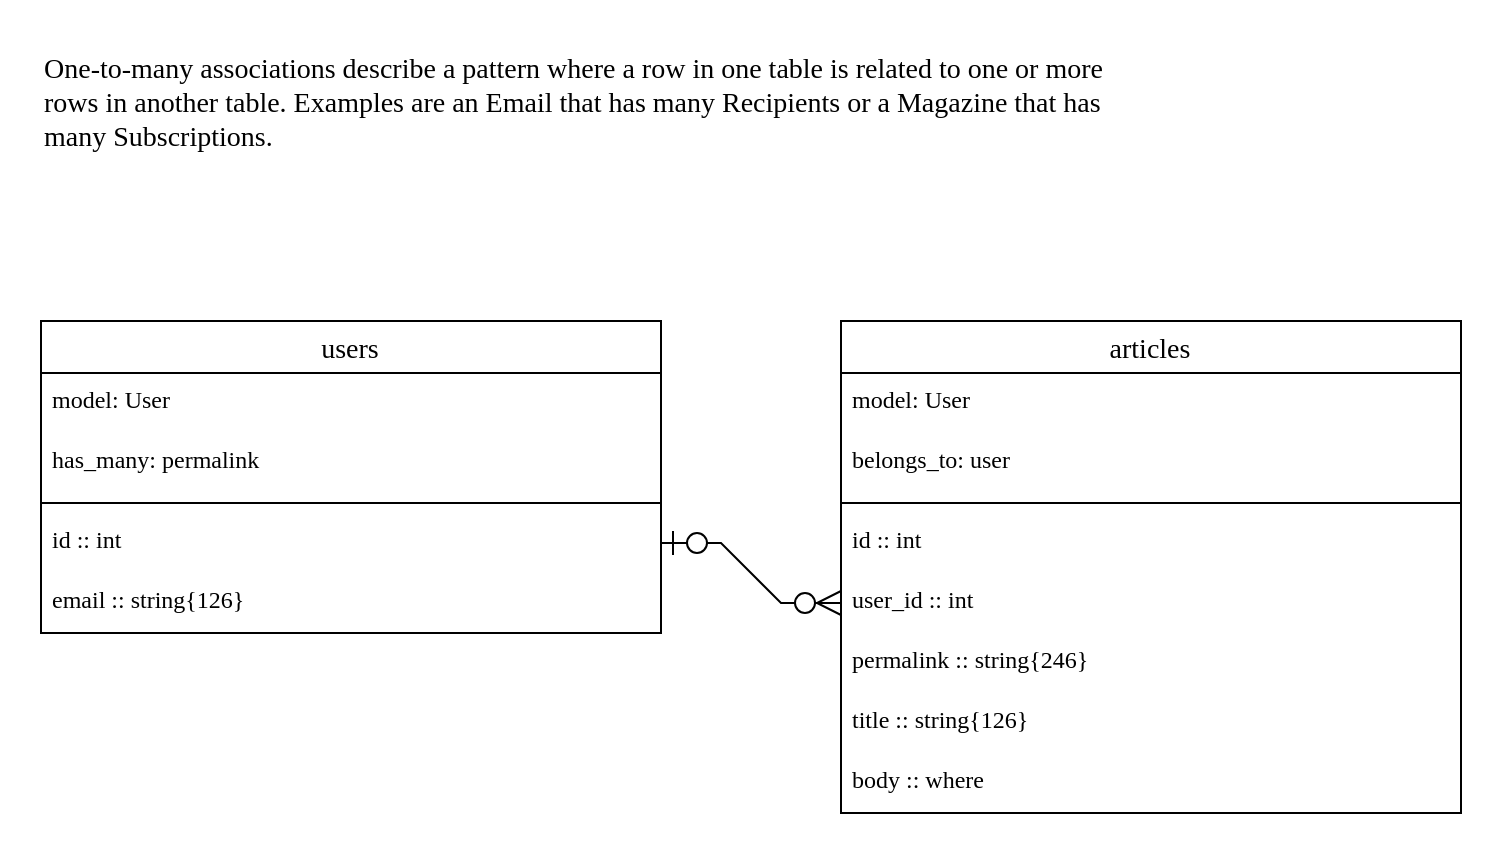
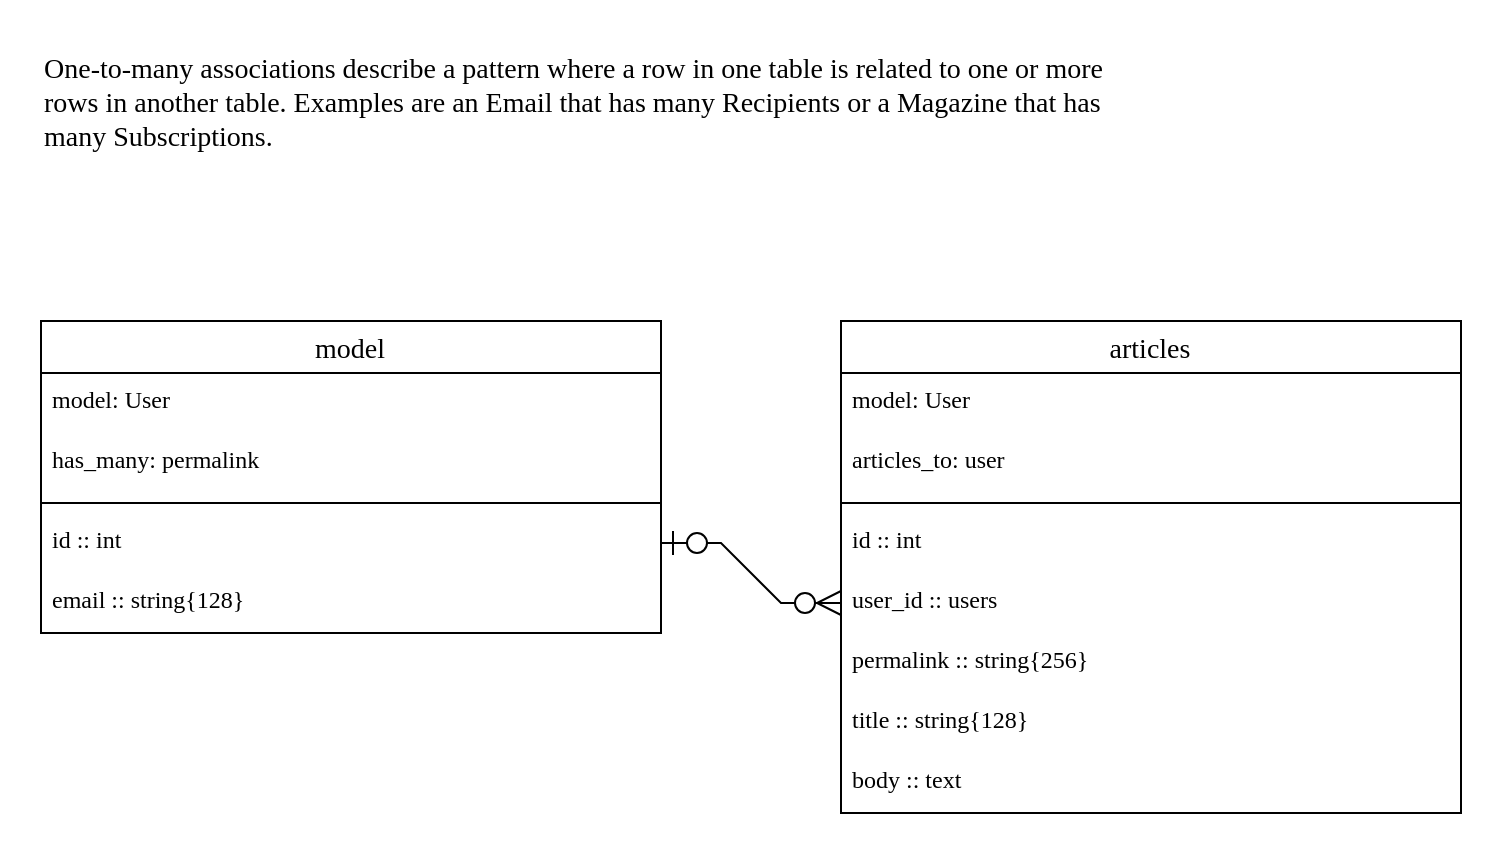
node "users": label "users" -> "model"
node "belongs_to: user": label "belongs_to: user" -> "articles_to: user"
node "email :: string{126}": label "email :: string{126}" -> "email :: string{128}"
node "user_id :: int": label "user_id :: int" -> "user_id :: users"
node "permalink :: string{246}": label "permalink :: string{246}" -> "permalink :: string{256}"
node "title :: string{126}": label "title :: string{126}" -> "title :: string{128}"
node "body :: where": label "body :: where" -> "body :: text"
